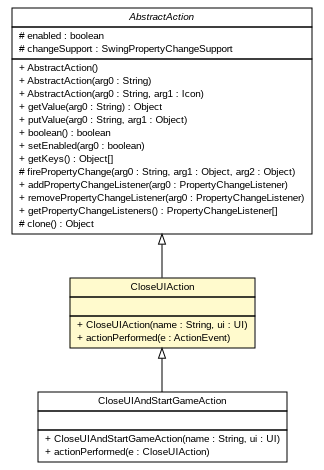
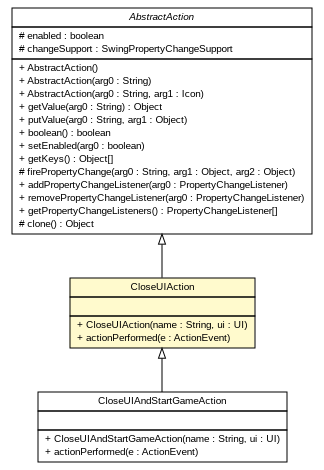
node "CloseUIAndStartGameAction": text "+ actionPerformed(e : CloseUIAction)" -> "+ actionPerformed(e : ActionEvent)"
